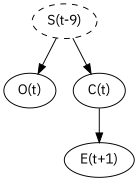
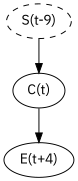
node "O(t)": removed
node "E(t+1)": label "E(t+1)" -> "E(t+4)"
